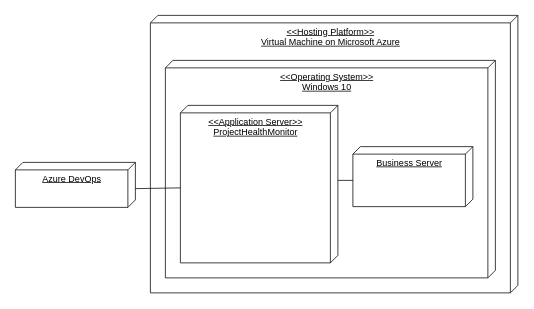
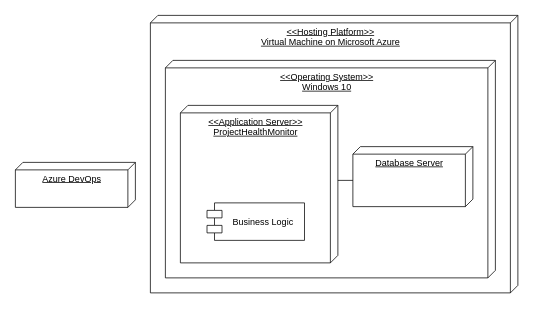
node "Business Server": label "Business Server" -> "Database Server"
edge "<<Application Server>> ProjectHealthMonitor" -- "Azure DevOps": removed
node "Business Logic": added
